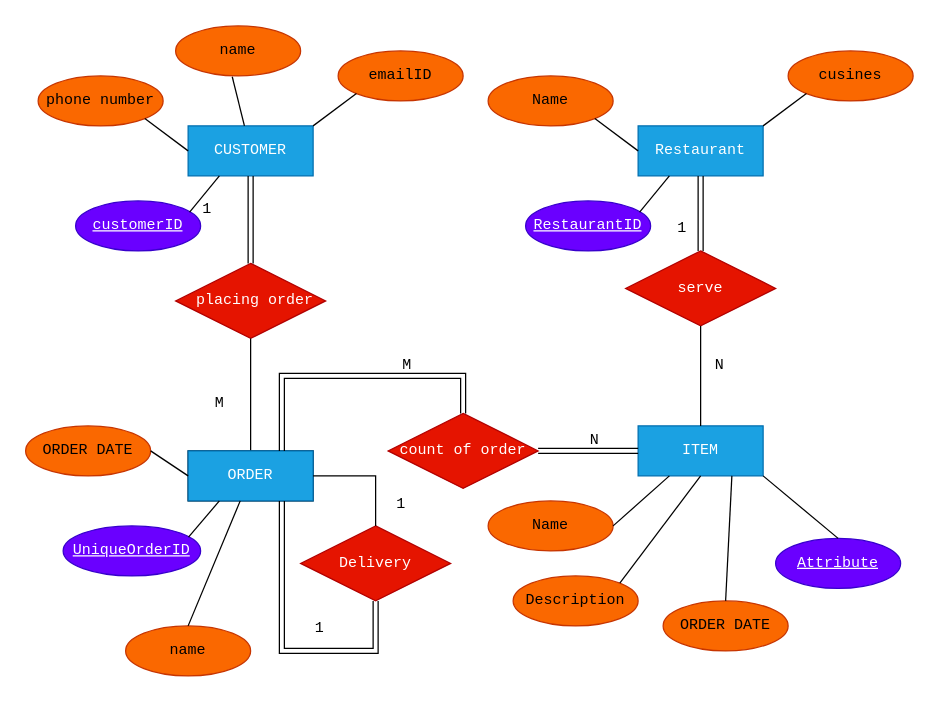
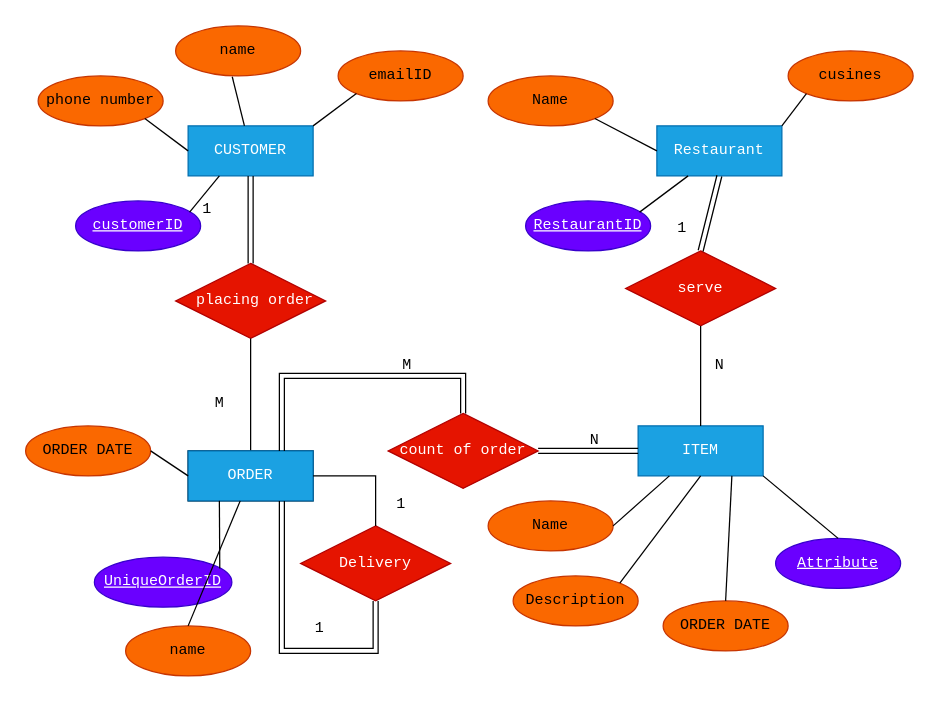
node "Restaurant": moved (701, 151) -> (719, 151)
node "UniqueOrderID": moved (132, 551) -> (163, 582)
